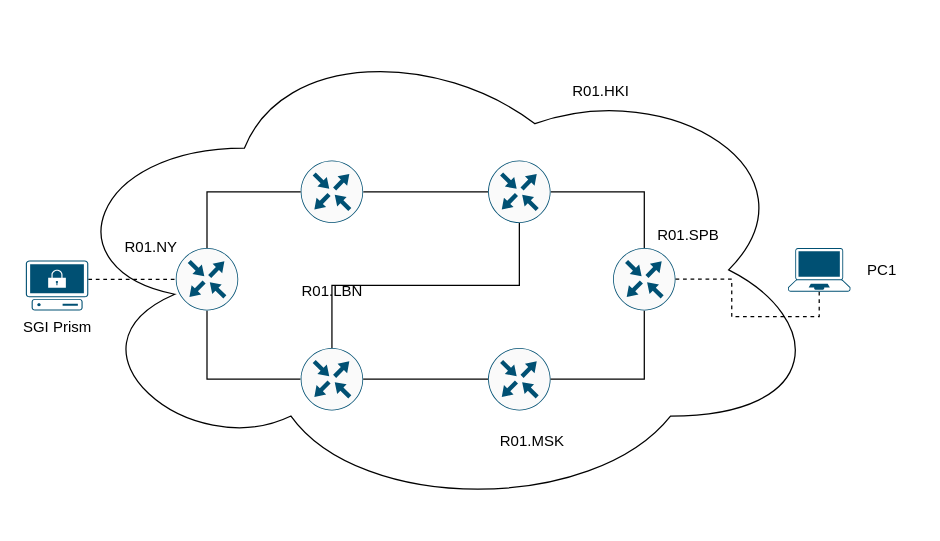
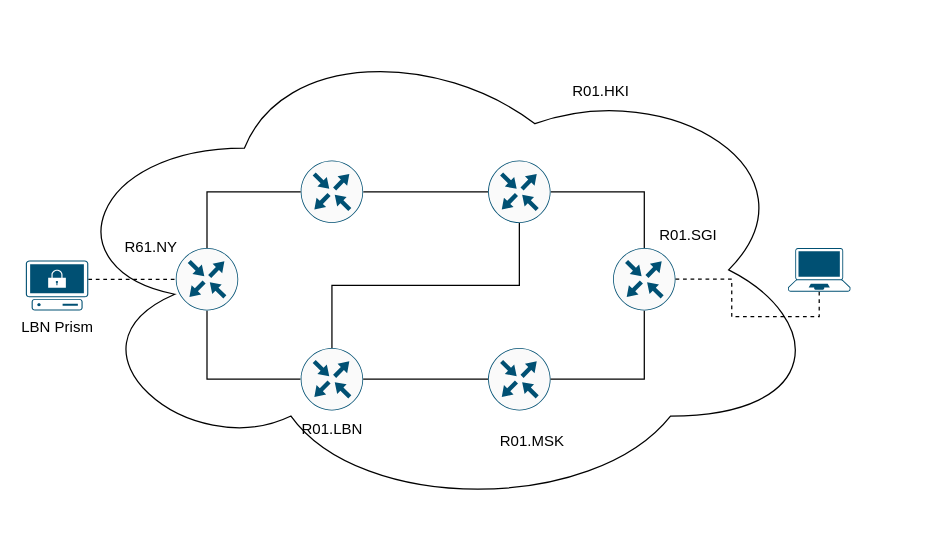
node "R01.SPB": label "R01.SPB" -> "R01.SGI"
node "R01.NY": label "R01.NY" -> "R61.NY"
node "PC1": removed
node "R01.LBN": moved (332, 292) -> (332, 429)
node "SGI Prism": label "SGI Prism" -> "LBN Prism"
